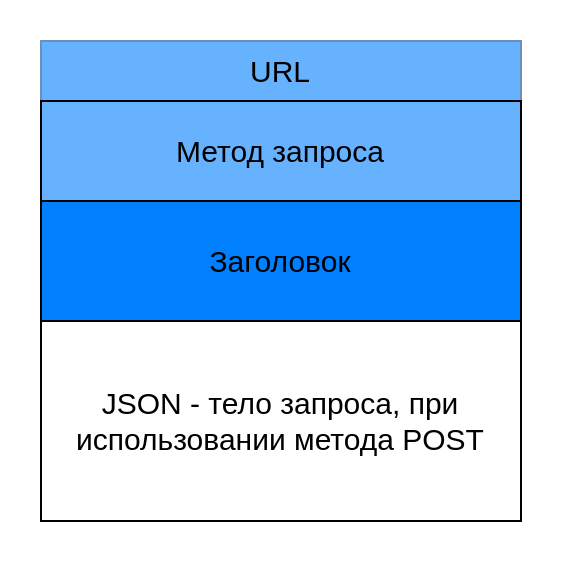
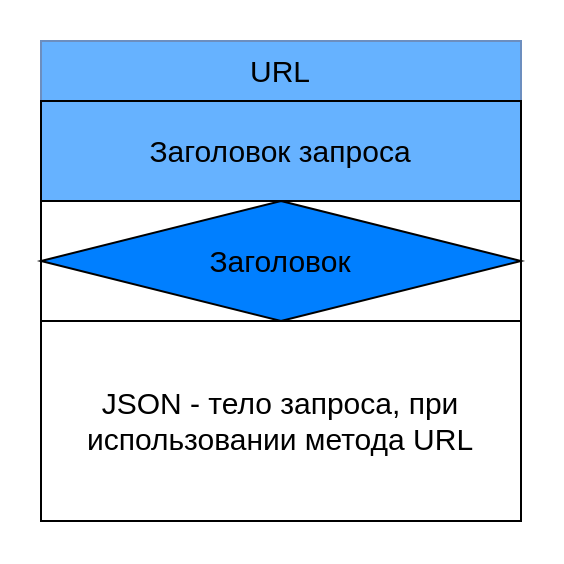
node "Метод запроса": label "Метод запроса" -> "Заголовок запроса"
node "Заголовок": shape rectangle -> diamond
node "JSON - тело запроса, при использовании метода POST": label "JSON - тело запроса, при использовании метода POST" -> "JSON - тело запроса, при использовании метода URL"
